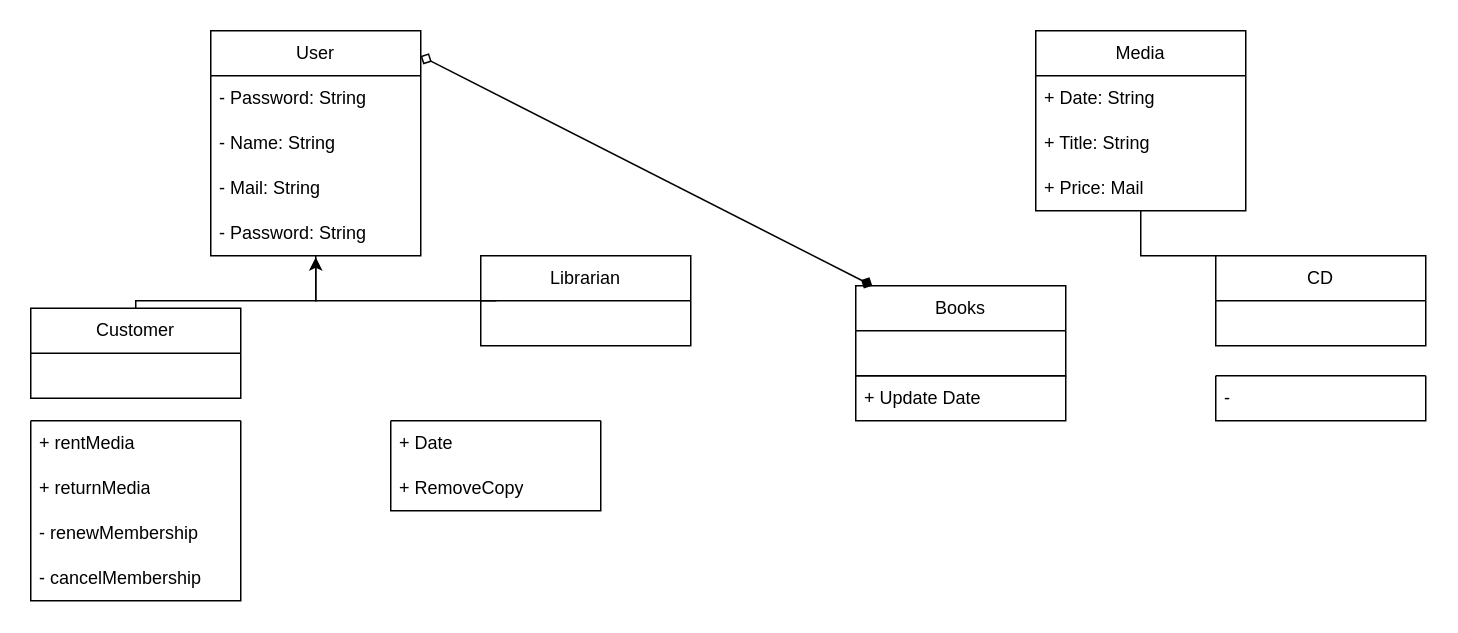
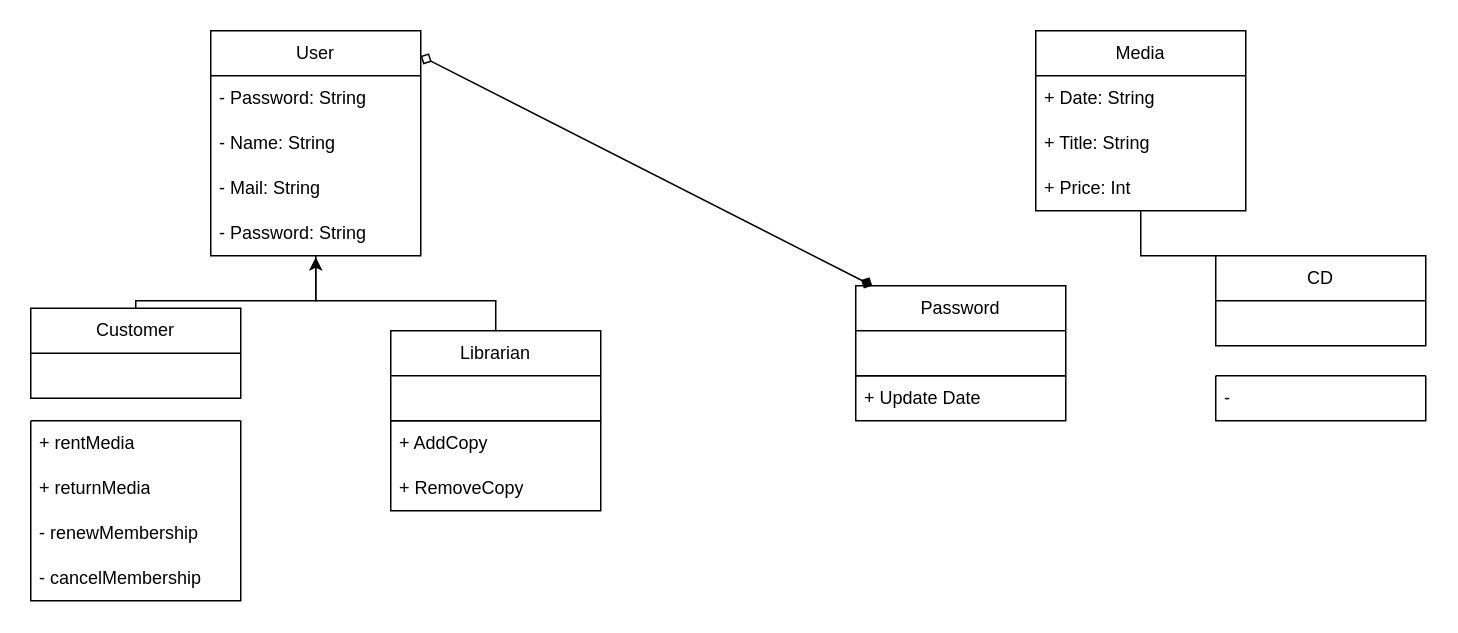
node "+ Price: Mail": label "+ Price: Mail" -> "+ Price: Int"
node "Librarian": moved (586, 301) -> (496, 376)
node "Books": label "Books" -> "Password"
node "+ Date": label "+ Date" -> "+ AddCopy"
